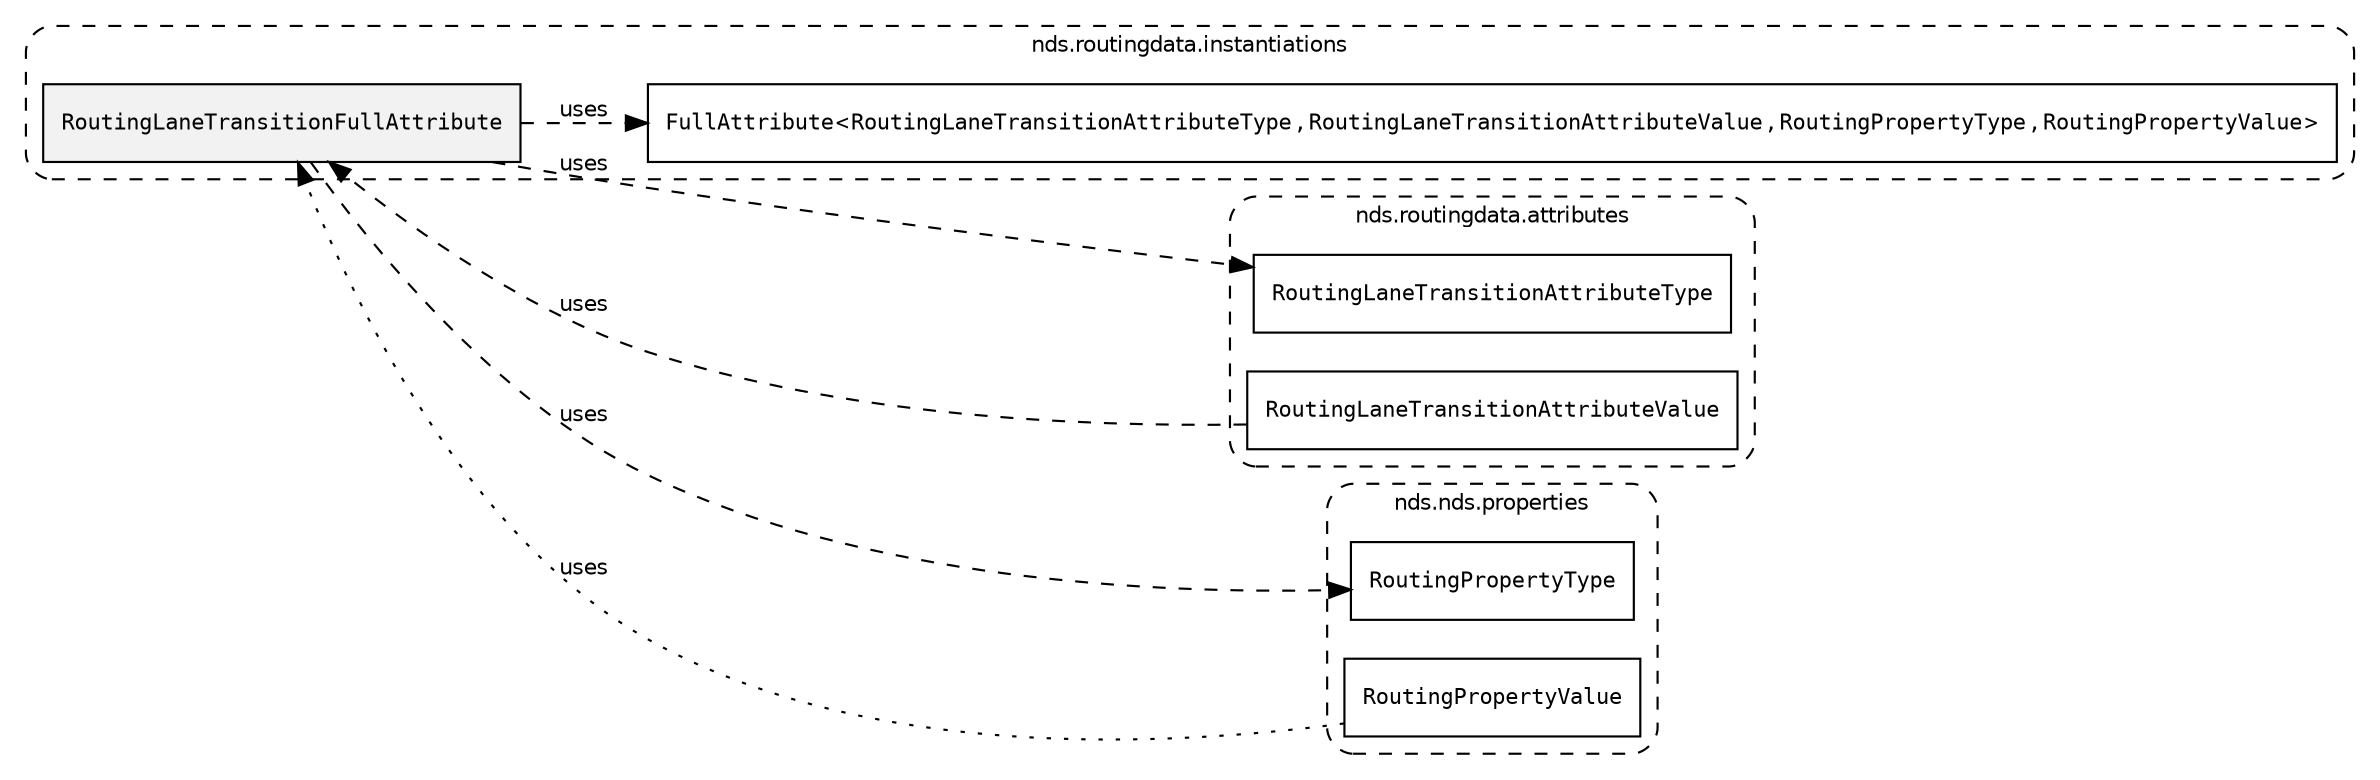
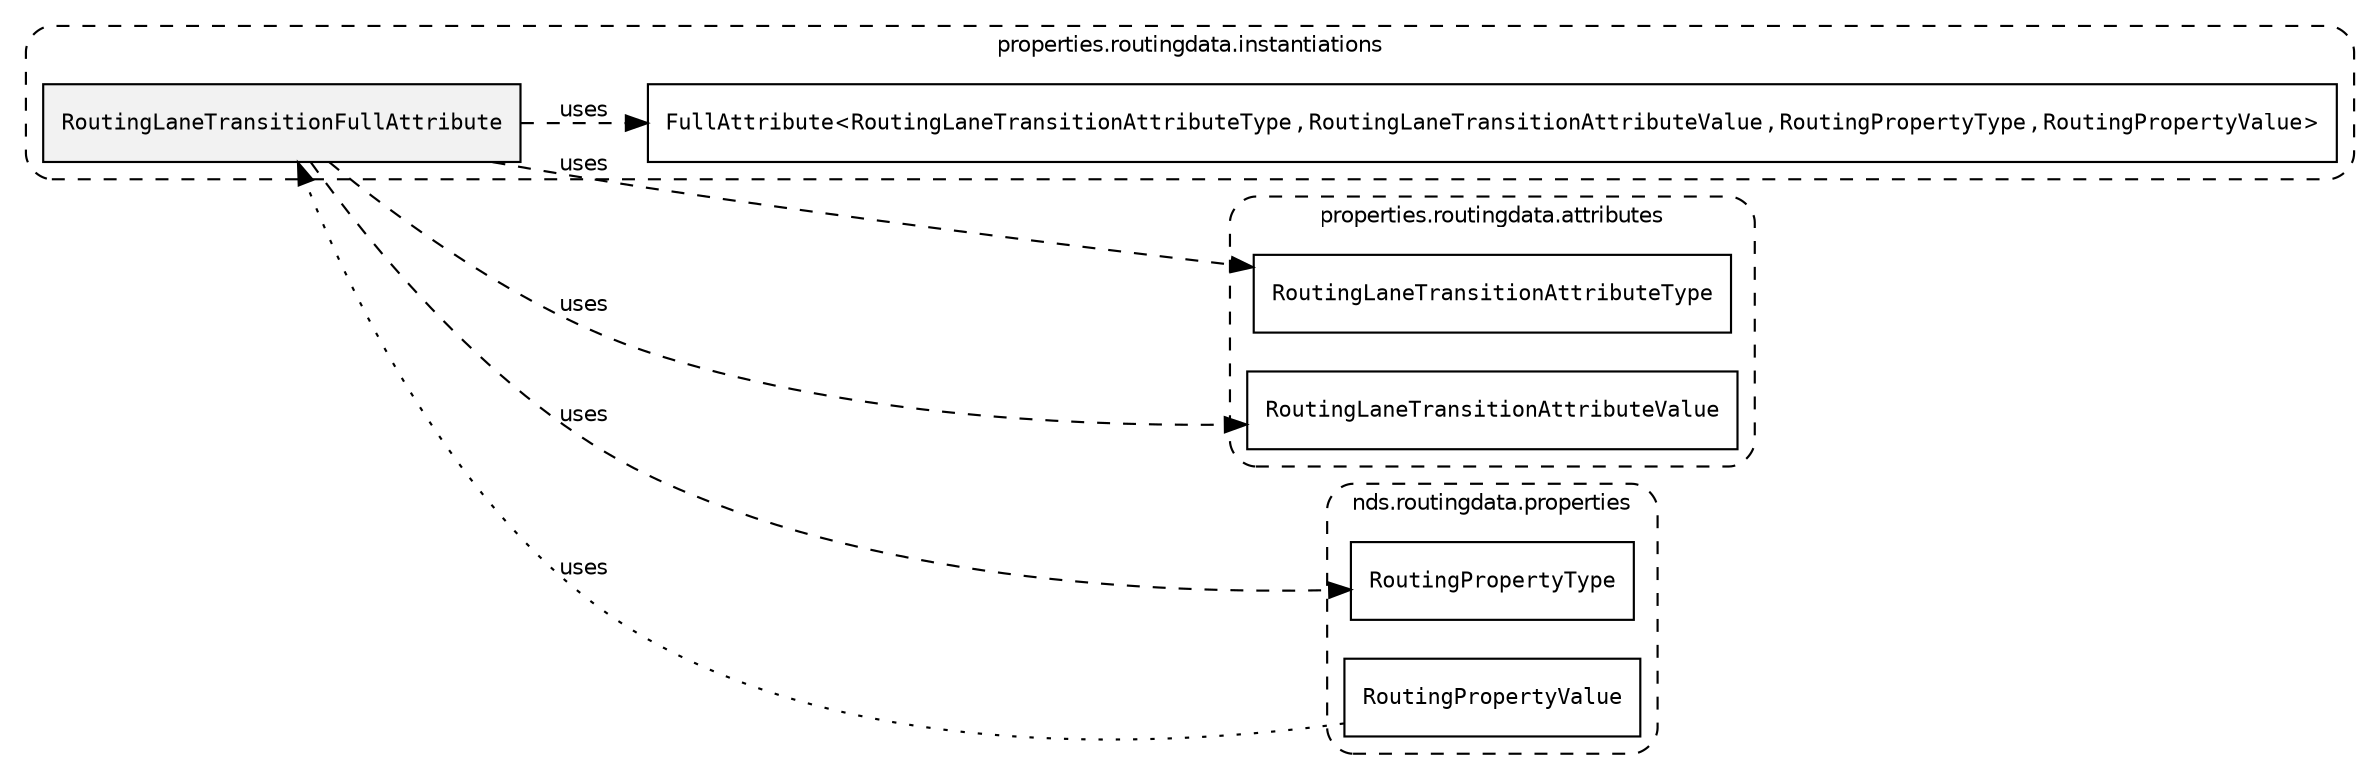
cluster "nds.routingdata.instantiations": label "nds.routingdata.instantiations" -> "properties.routingdata.instantiations"
cluster "nds.routingdata.attributes": label "nds.routingdata.attributes" -> "properties.routingdata.attributes"
edge "RoutingLaneTransitionAttributeValue" -> "RoutingLaneTransitionFullAttribute": reversed
cluster "nds.nds.properties": label "nds.nds.properties" -> "nds.routingdata.properties"
